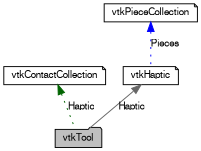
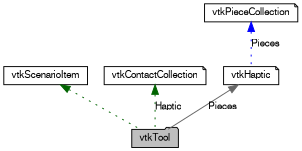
node "vtkScenarioItem": added
edge "vtkTool" -> "vtkHaptic": label "Haptic" -> "Pieces"
